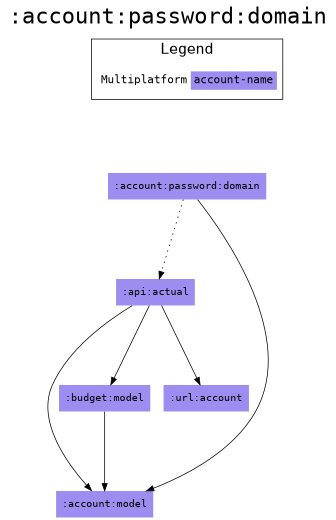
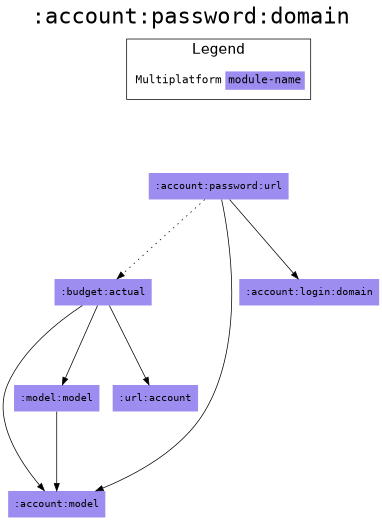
node "Multiplatform": text "account-name" -> "module-name"
node ":account:password:domain": label ":account:password:domain" -> ":account:password:url"
node ":api:actual": label ":api:actual" -> ":budget:actual"
node ":account:login:domain": added
node ":budget:model": label ":budget:model" -> ":model:model"
